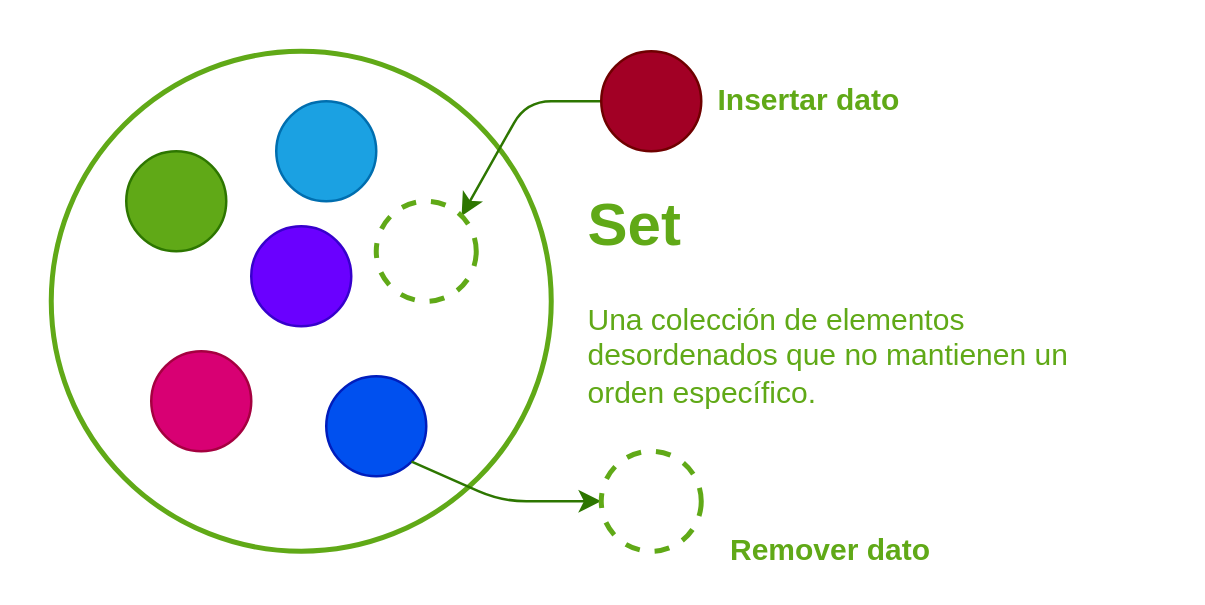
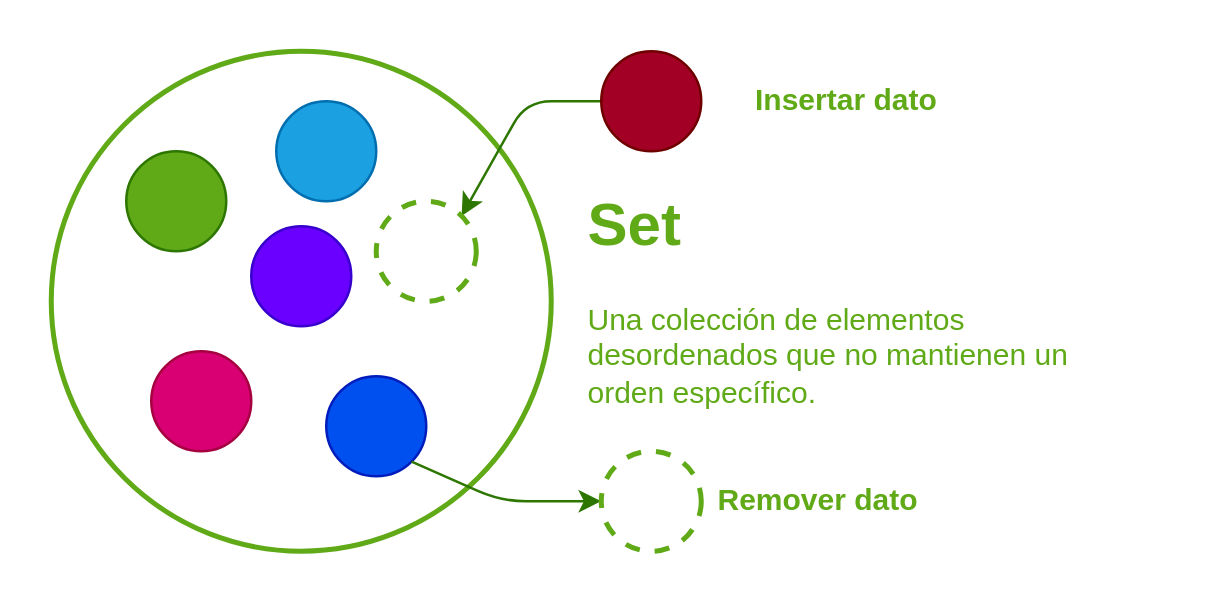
node "Insertar dato": moved (851, 101) -> (889, 101)
node "Remover dato": moved (864, 551) -> (851, 501)
